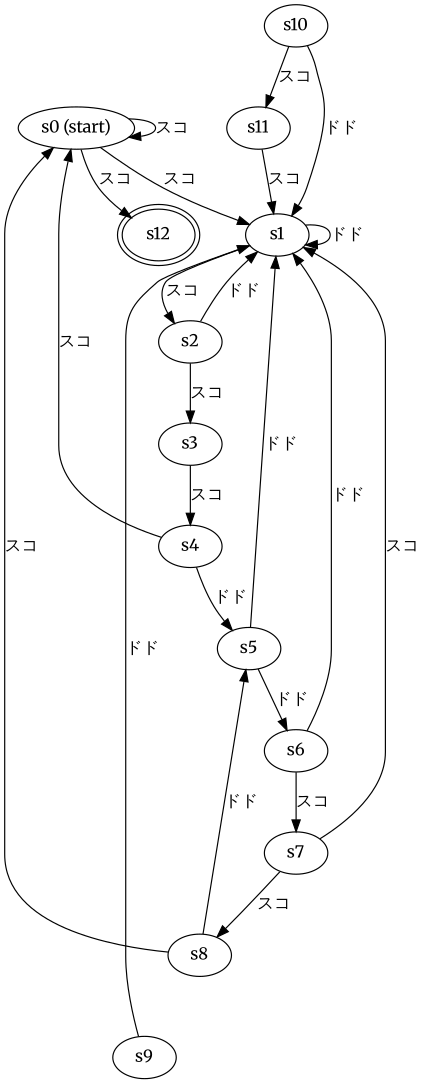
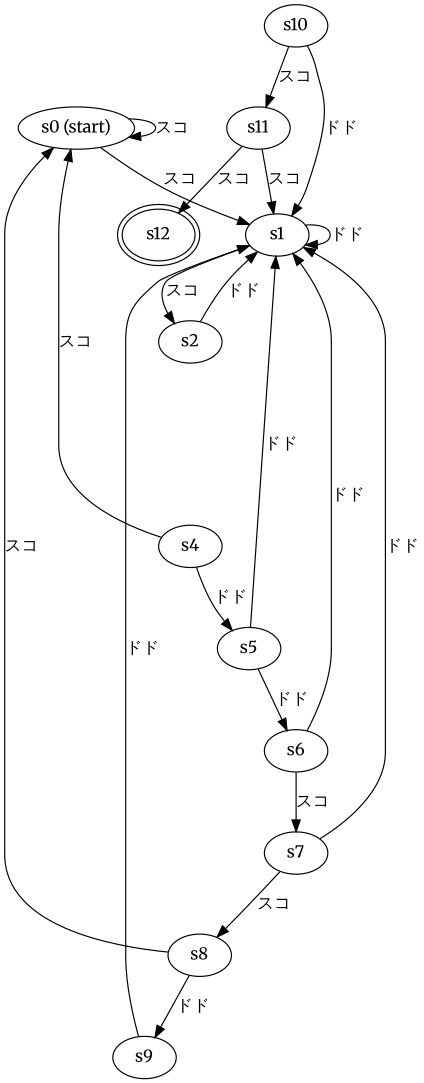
edge "s0 (start)" -> "s12": now "s11" -> "s12"
node "s3": removed
edge "s7" -> "s1": label "スコ" -> "ドド"
edge "s8" -> "s5": now "s8" -> "s9"
